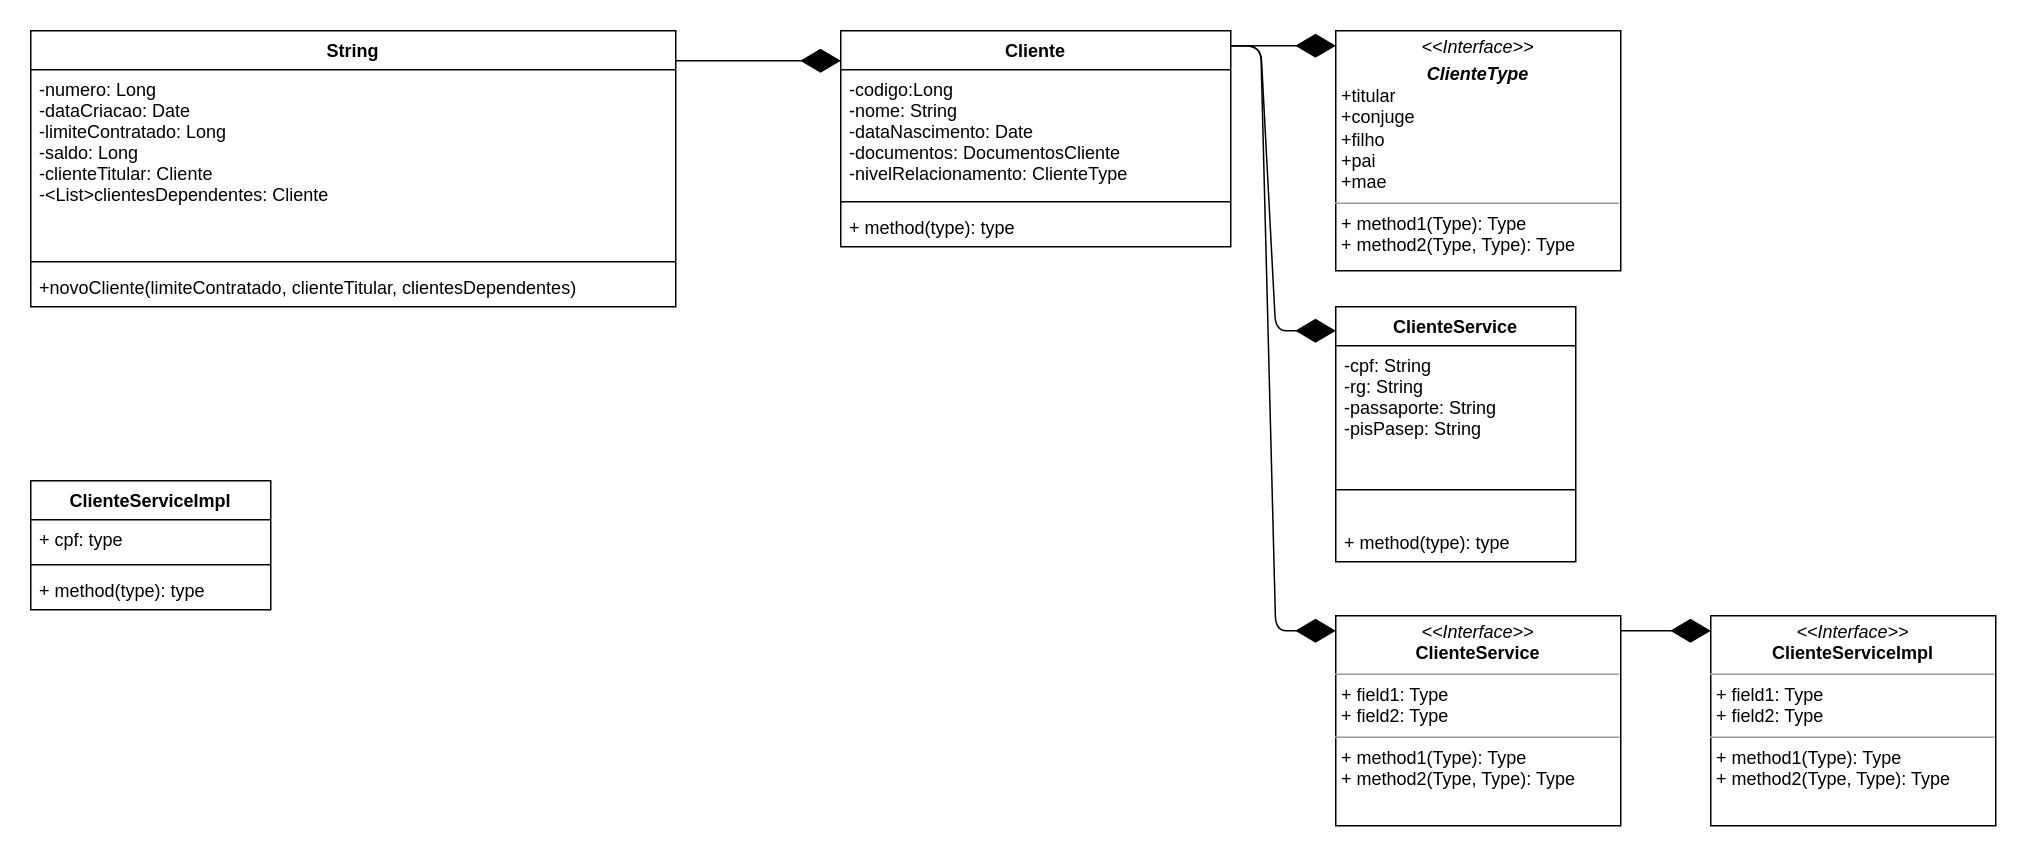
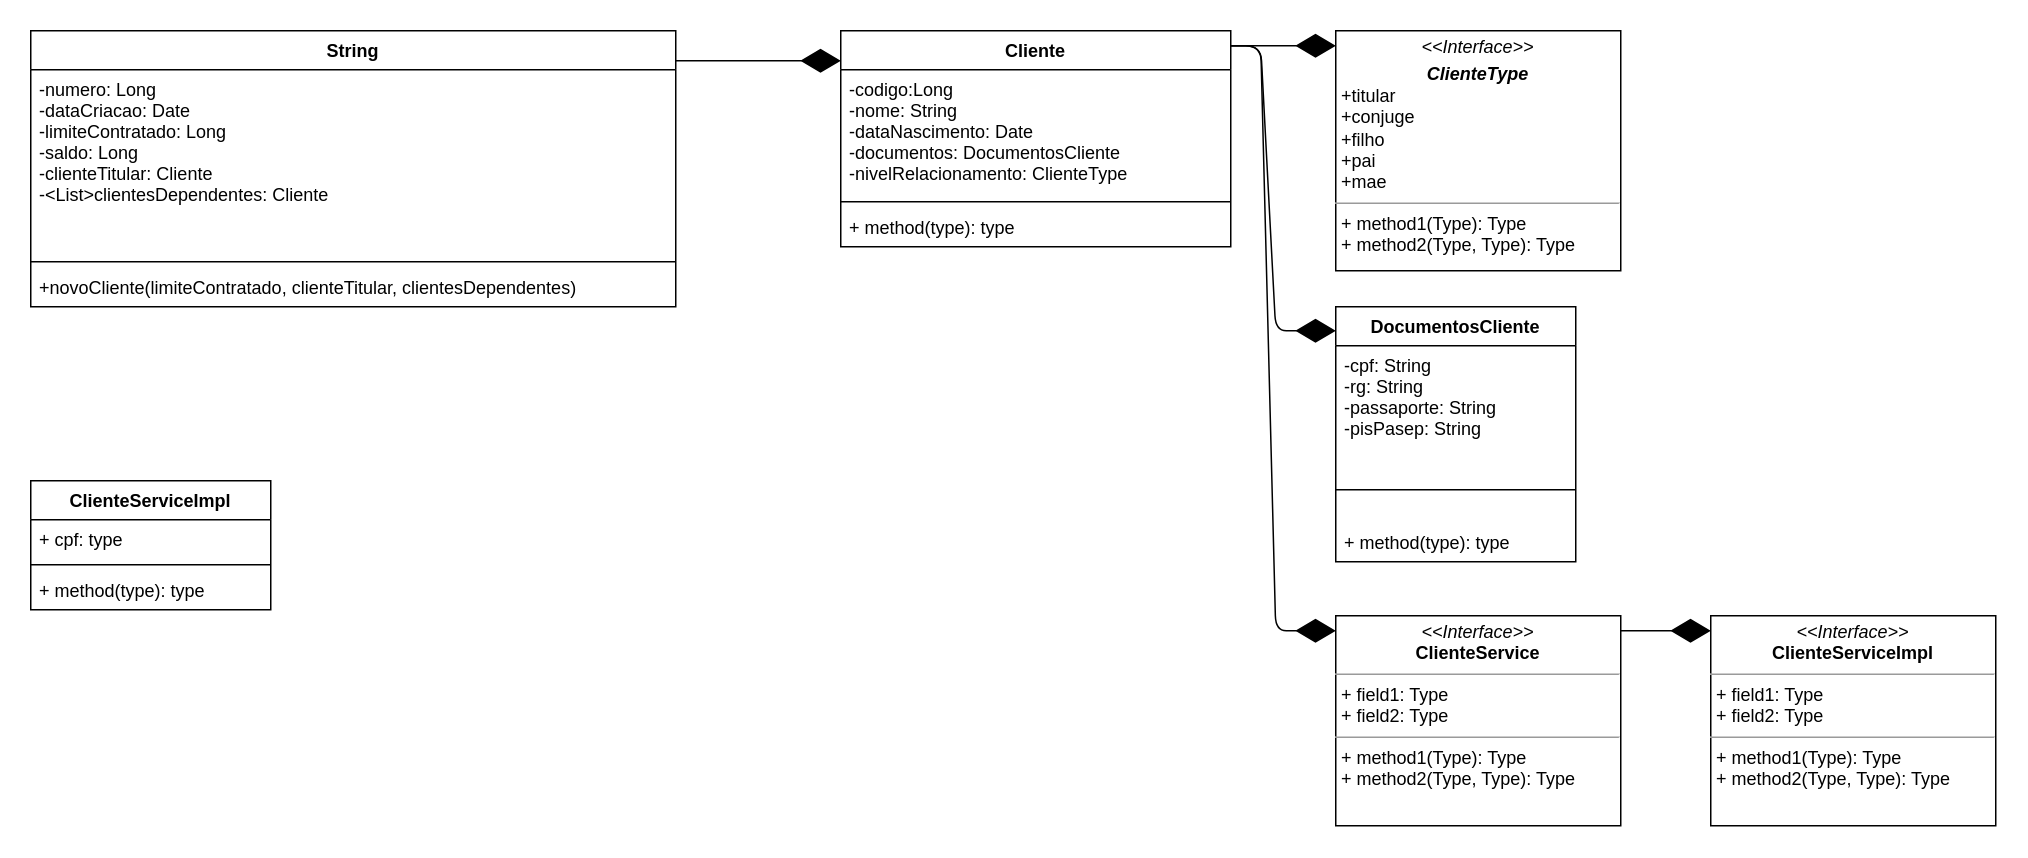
node "ClienteService": label "ClienteService" -> "DocumentosCliente"
